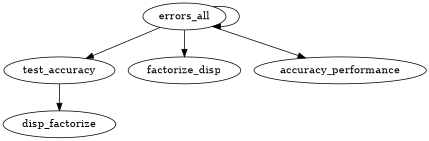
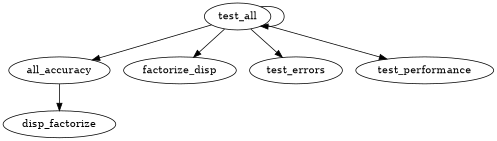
node "errors_all": label "errors_all" -> "test_all"
node "test_accuracy": label "test_accuracy" -> "all_accuracy"
node "test_errors": added
node "accuracy_performance": label "accuracy_performance" -> "test_performance"
